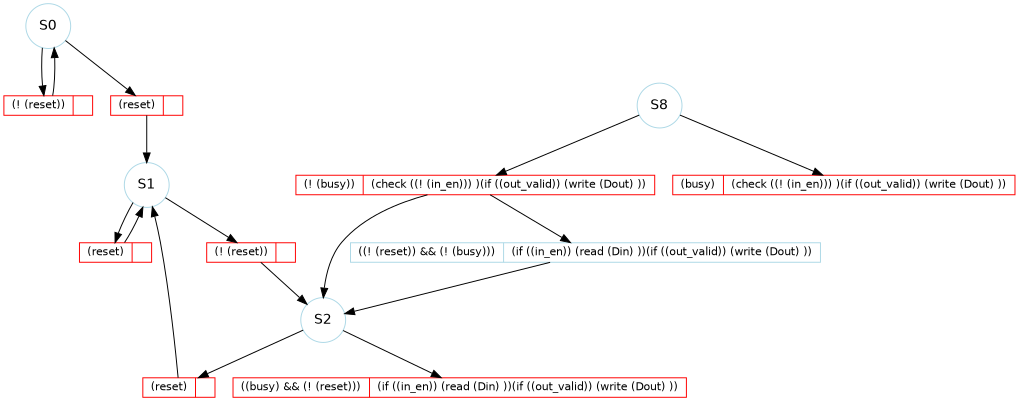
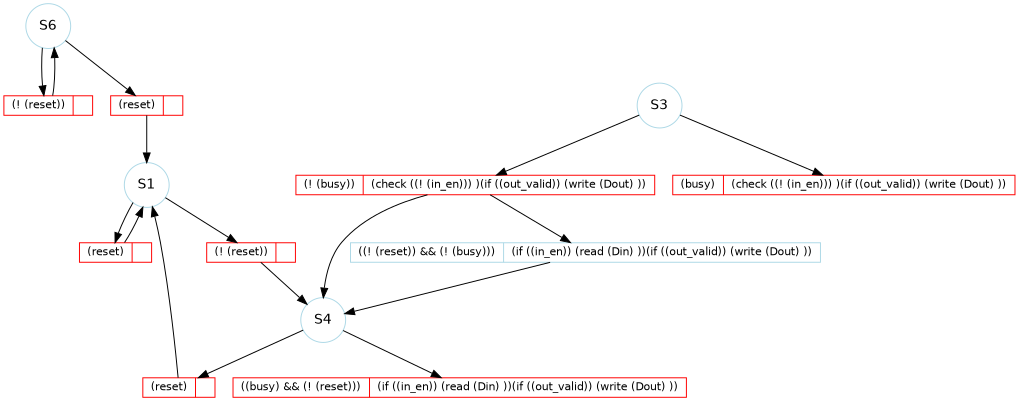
node "S0": label "S0" -> "S6"
node "S8": label "S8" -> "S3"
node "S2": label "S2" -> "S4"
